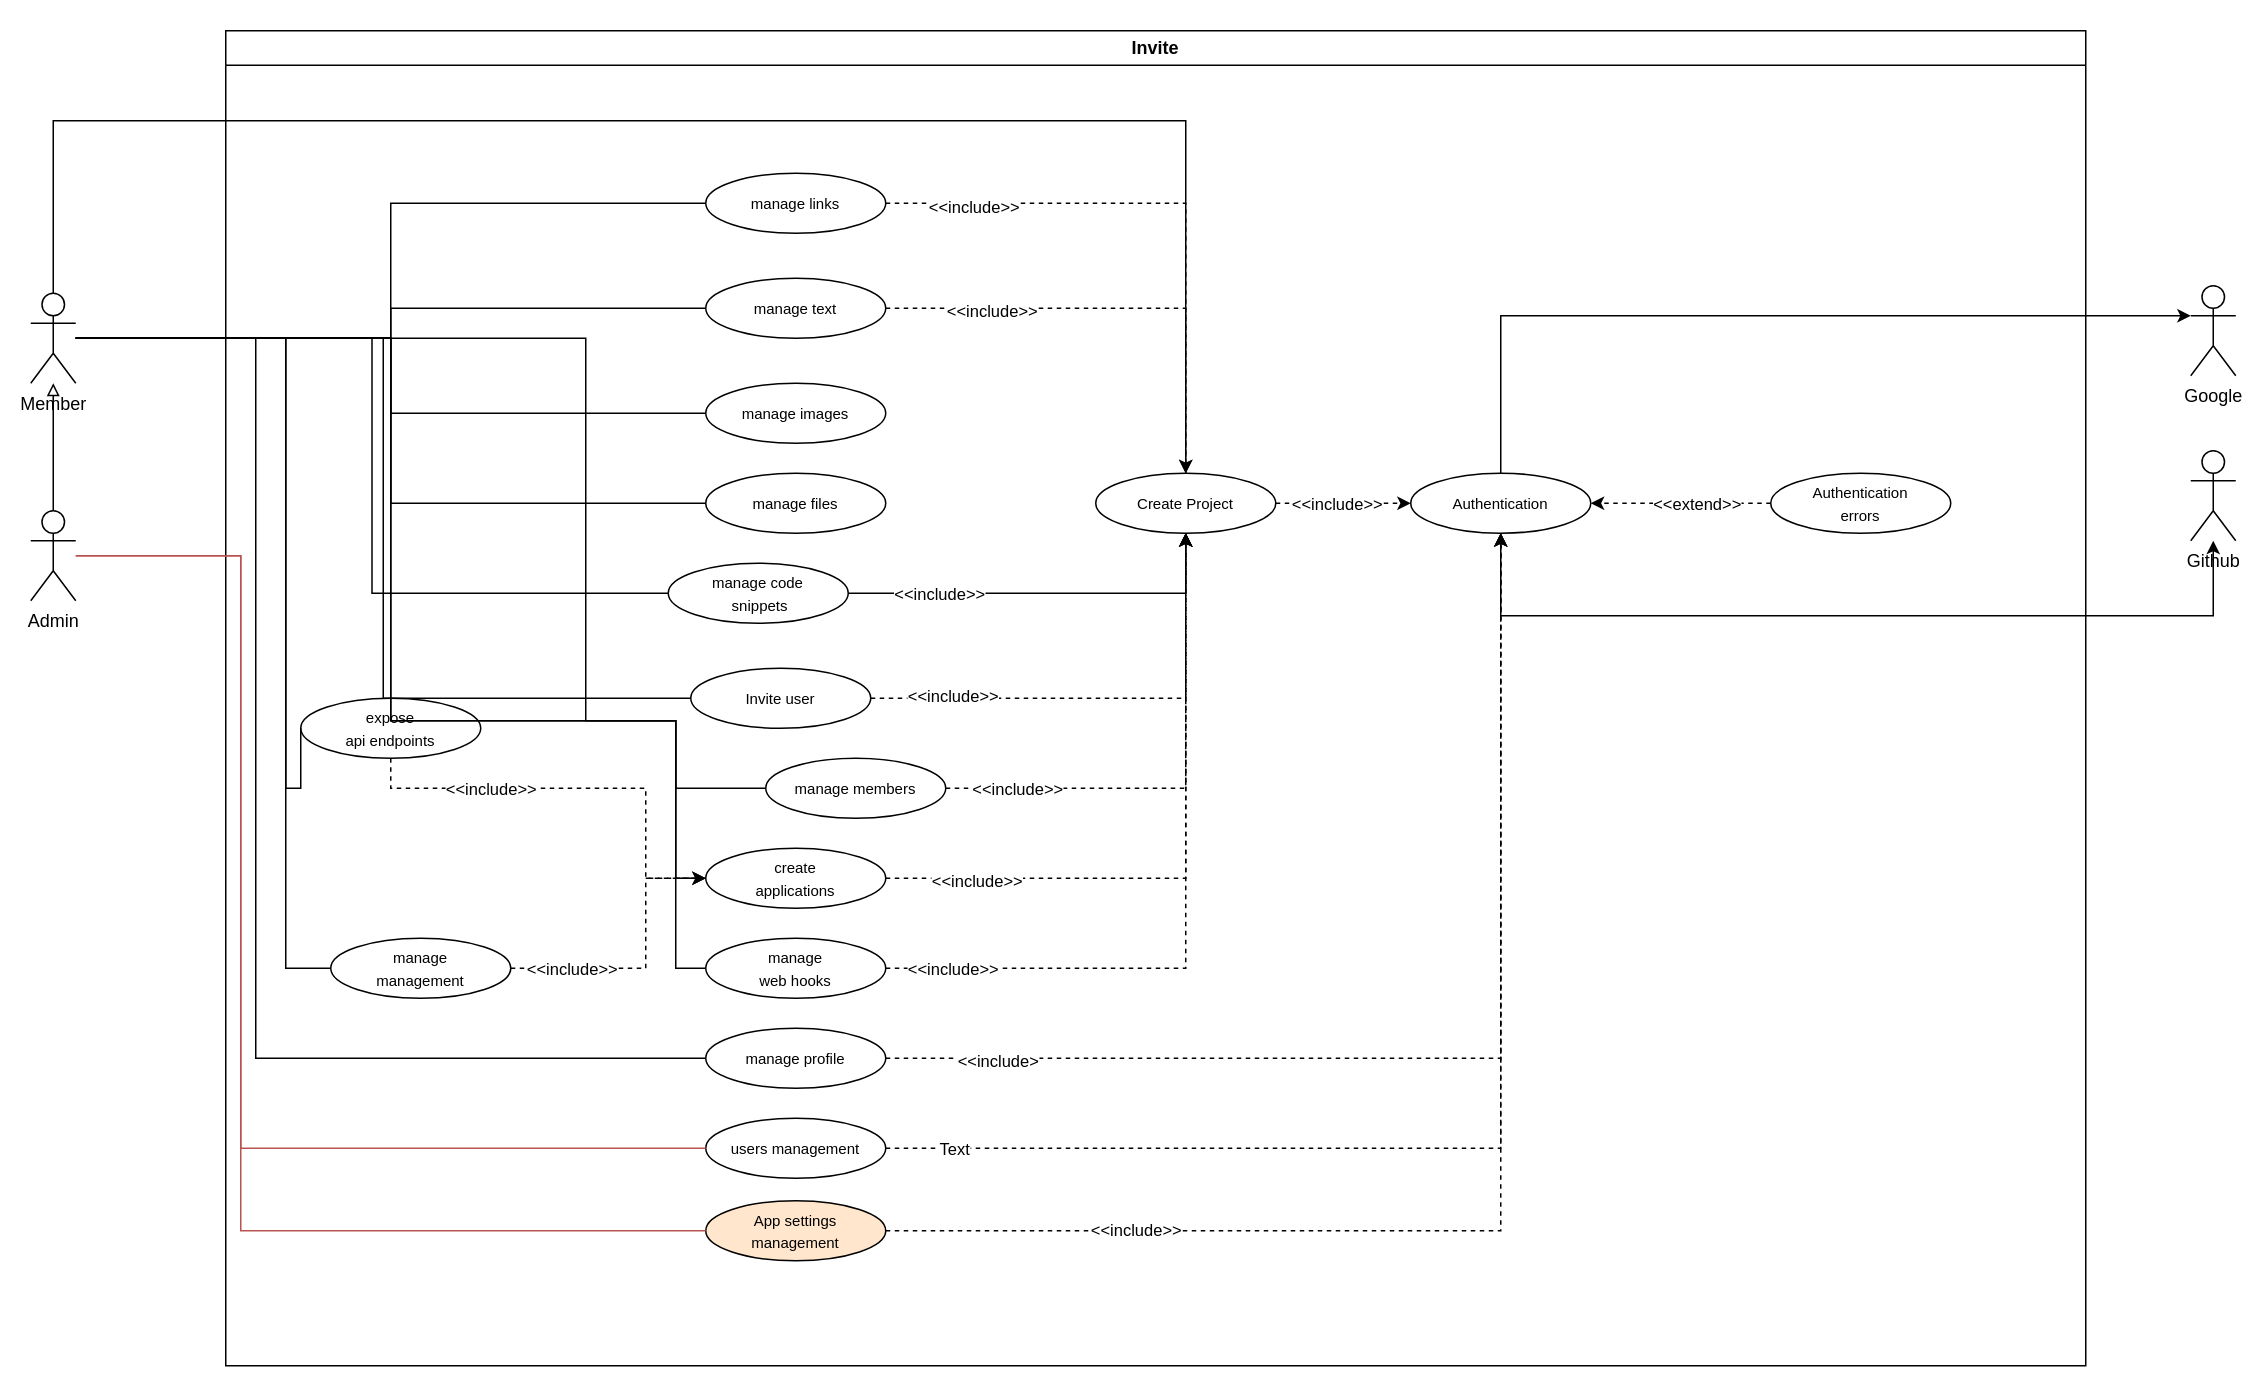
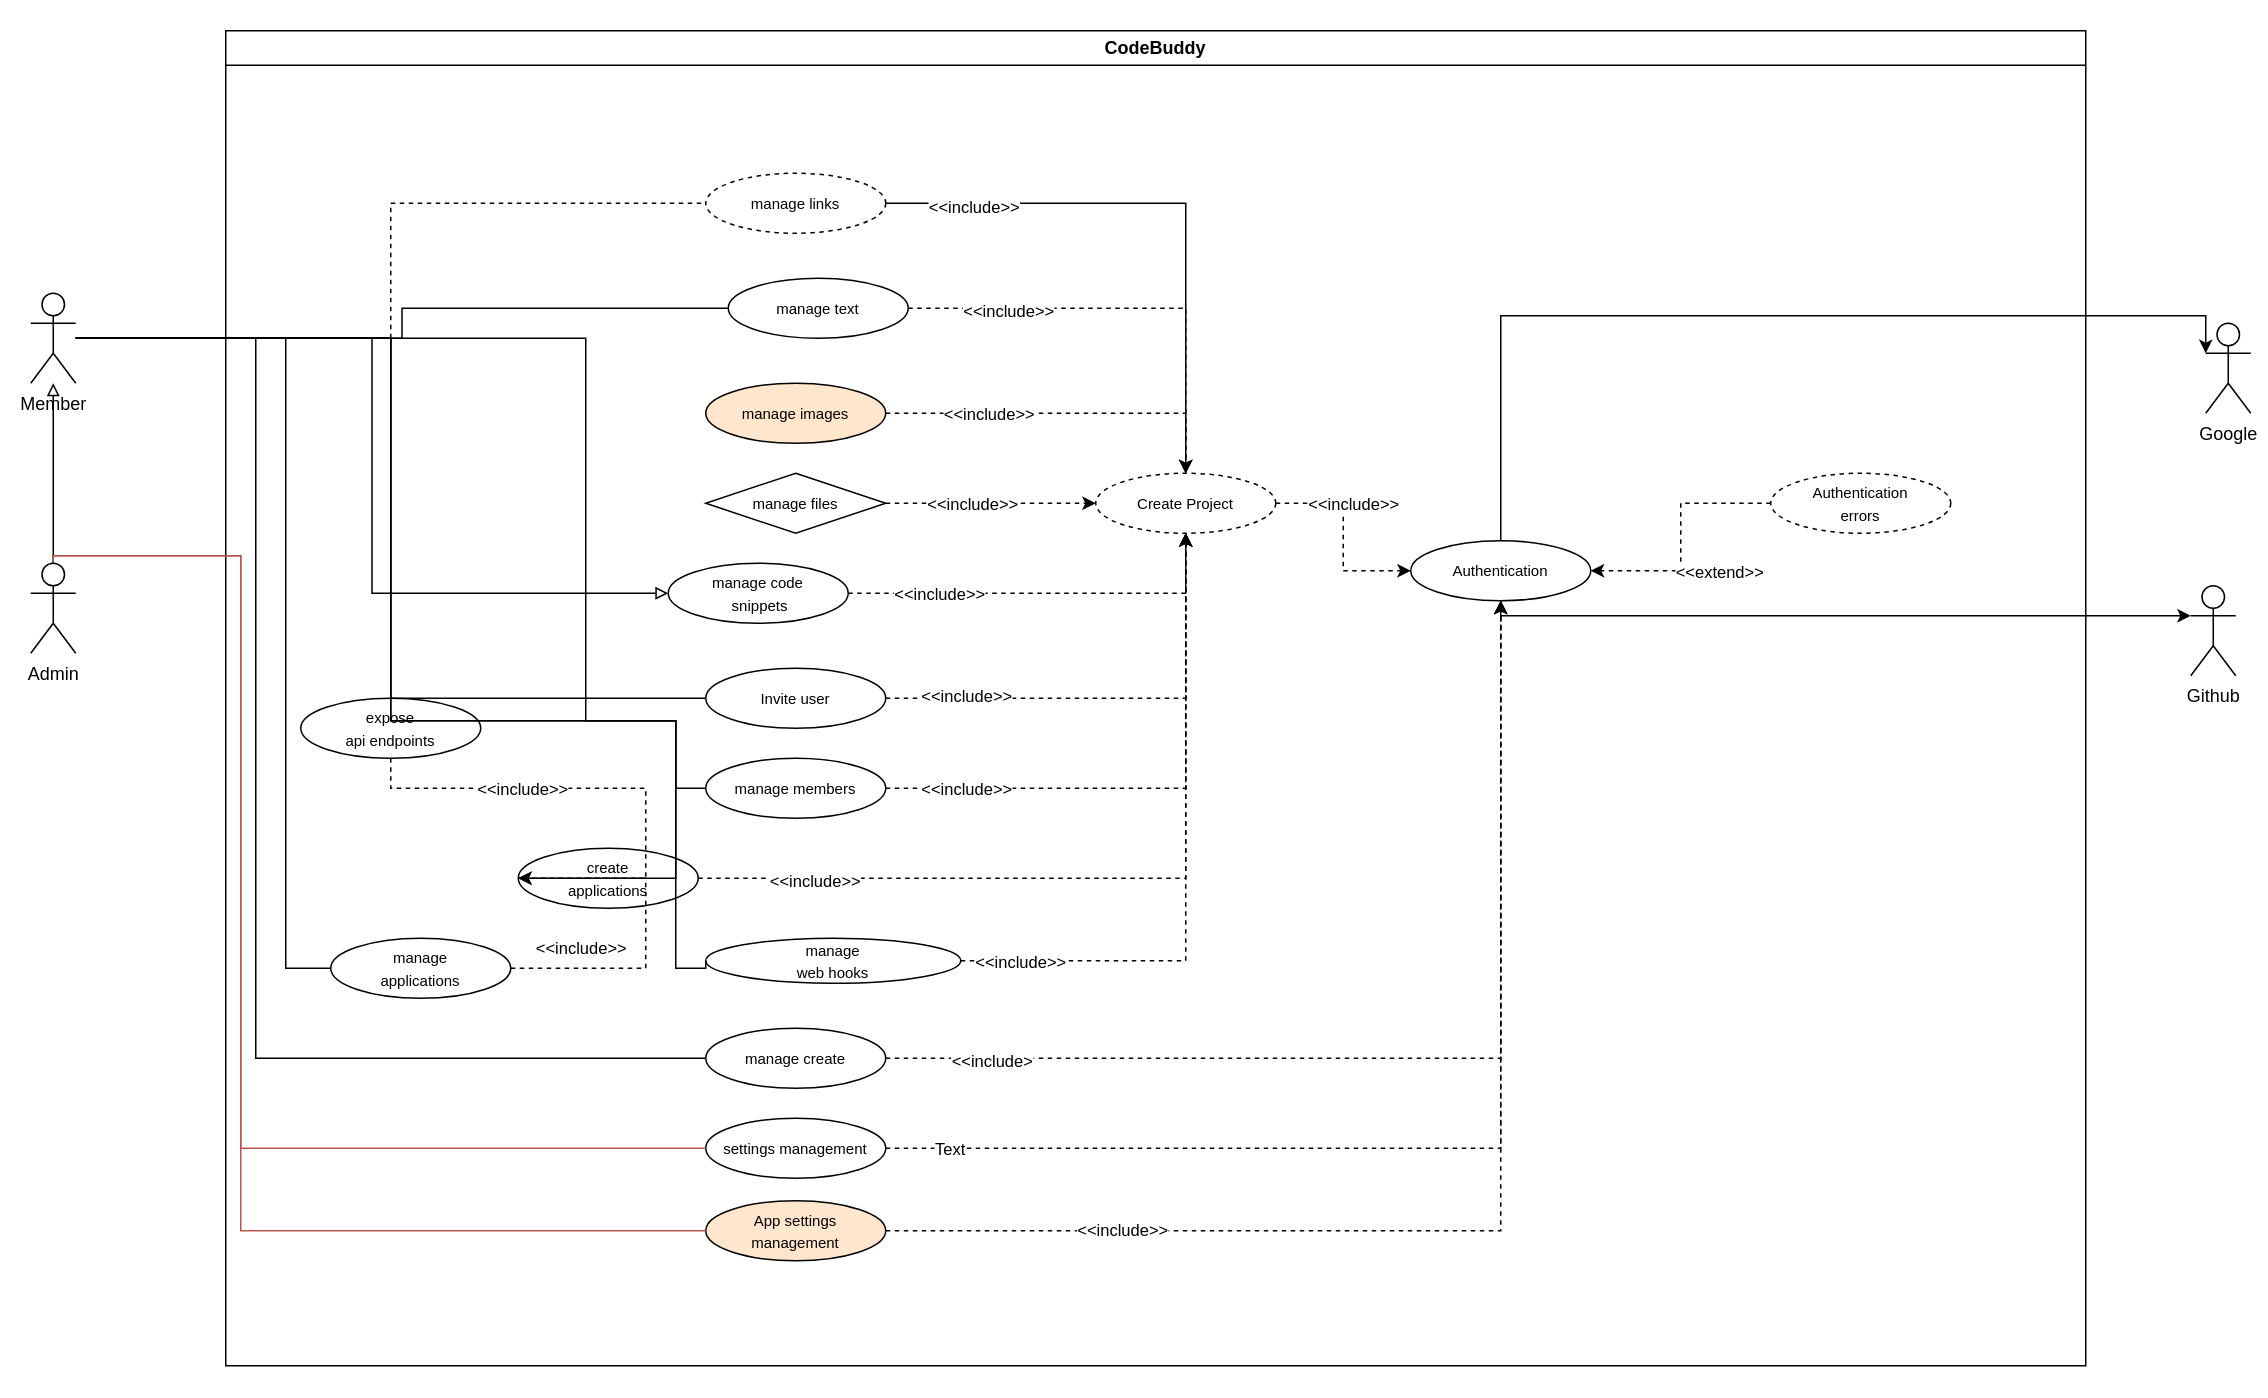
node "Invite": label "Invite" -> "CodeBuddy"
edge "Member" -- "Create Project": removed
edge "manage links" -- "Member": style solid -> dashed
node "manage links": style solid -> dashed
edge "manage links" -> "Create Project": style dashed -> solid
node "manage text": moved (796, 308) -> (818, 308)
node "Google": moved (2213, 331) -> (2228, 368)
edge "Member" -- "manage images": removed
node "manage images": fillcolor #ffffff -> #ffe6cc
edge "manage images" -> "Create Project": added, label "<<include>>"
node "Github": moved (2213, 496) -> (2213, 631)
edge "Member" -- "manage files": removed
node "manage files": shape ellipse -> diamond
edge "manage files" -> "Create Project": added, label "<<include>>"
node "Create Project": style solid -> dashed
node "Authentication": moved (1501, 503) -> (1501, 571)
node "Authentication errors": style solid -> dashed
node "Admin": moved (53, 556) -> (53, 608)
edge "Member" -- "manage code snippets": arrowhead none -> block
edge "manage code snippets" -> "Create Project": style solid -> dashed
node "Invite user": moved (781, 698) -> (796, 698)
edge "Member" -- "expose api endpoints": removed
node "manage members": moved (856, 788) -> (796, 788)
node "create applications": moved (796, 878) -> (608, 878)
node "manage management": label "manage management" -> "manage applications"
node "manage web hooks": size 180x60 -> 255x45
node "manage profile": label "manage profile" -> "manage create"
node "users management": label "users management" -> "settings management"
